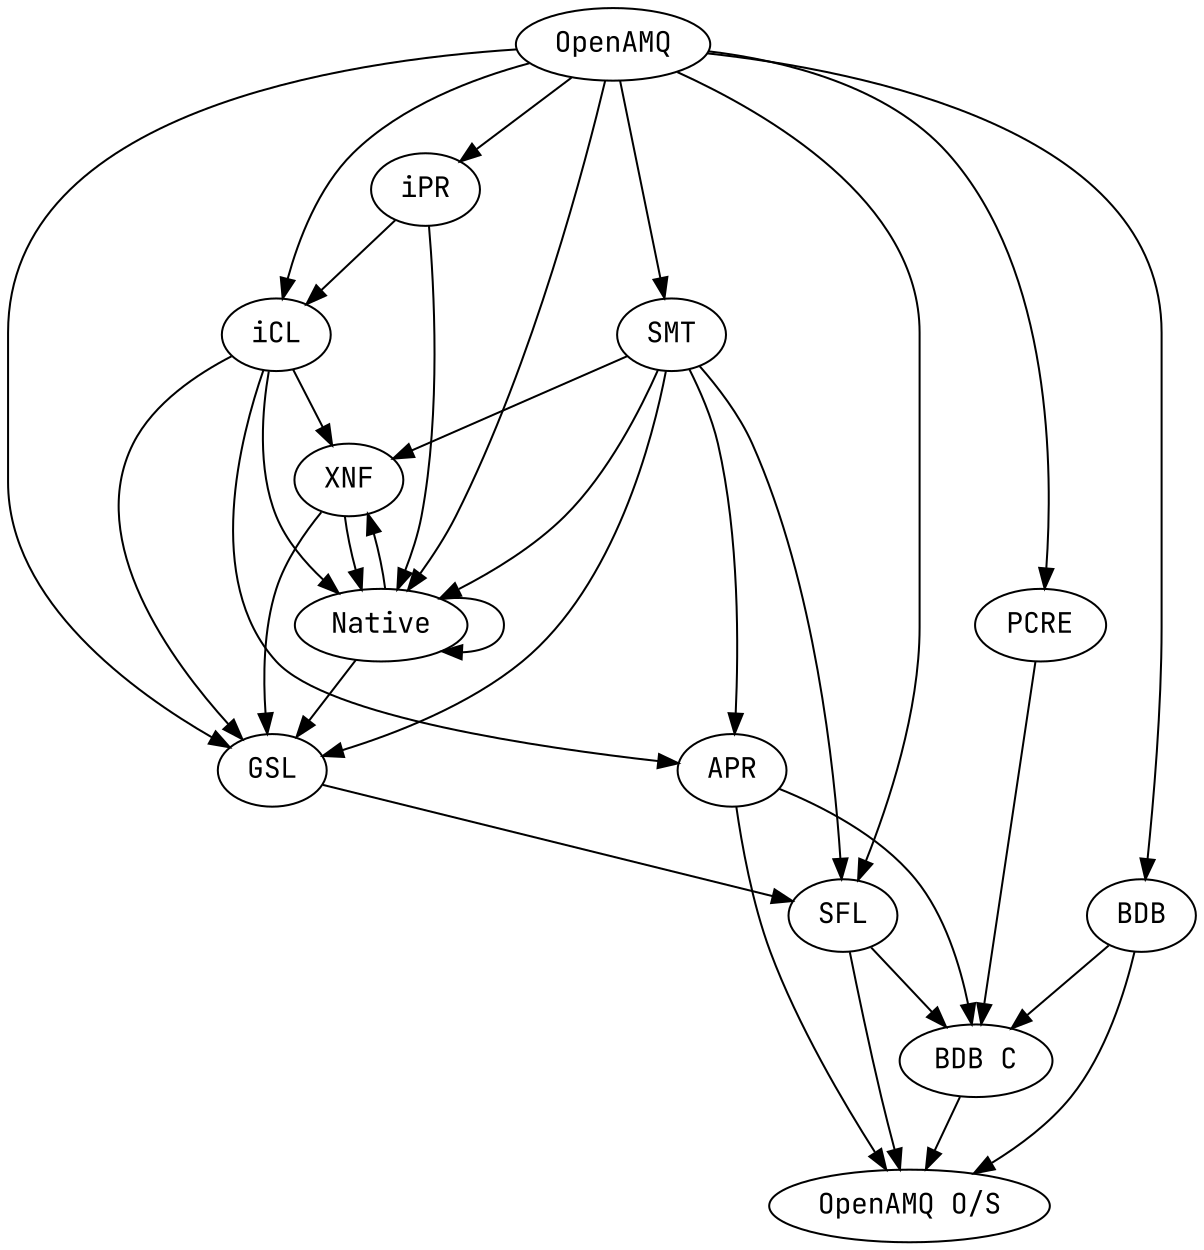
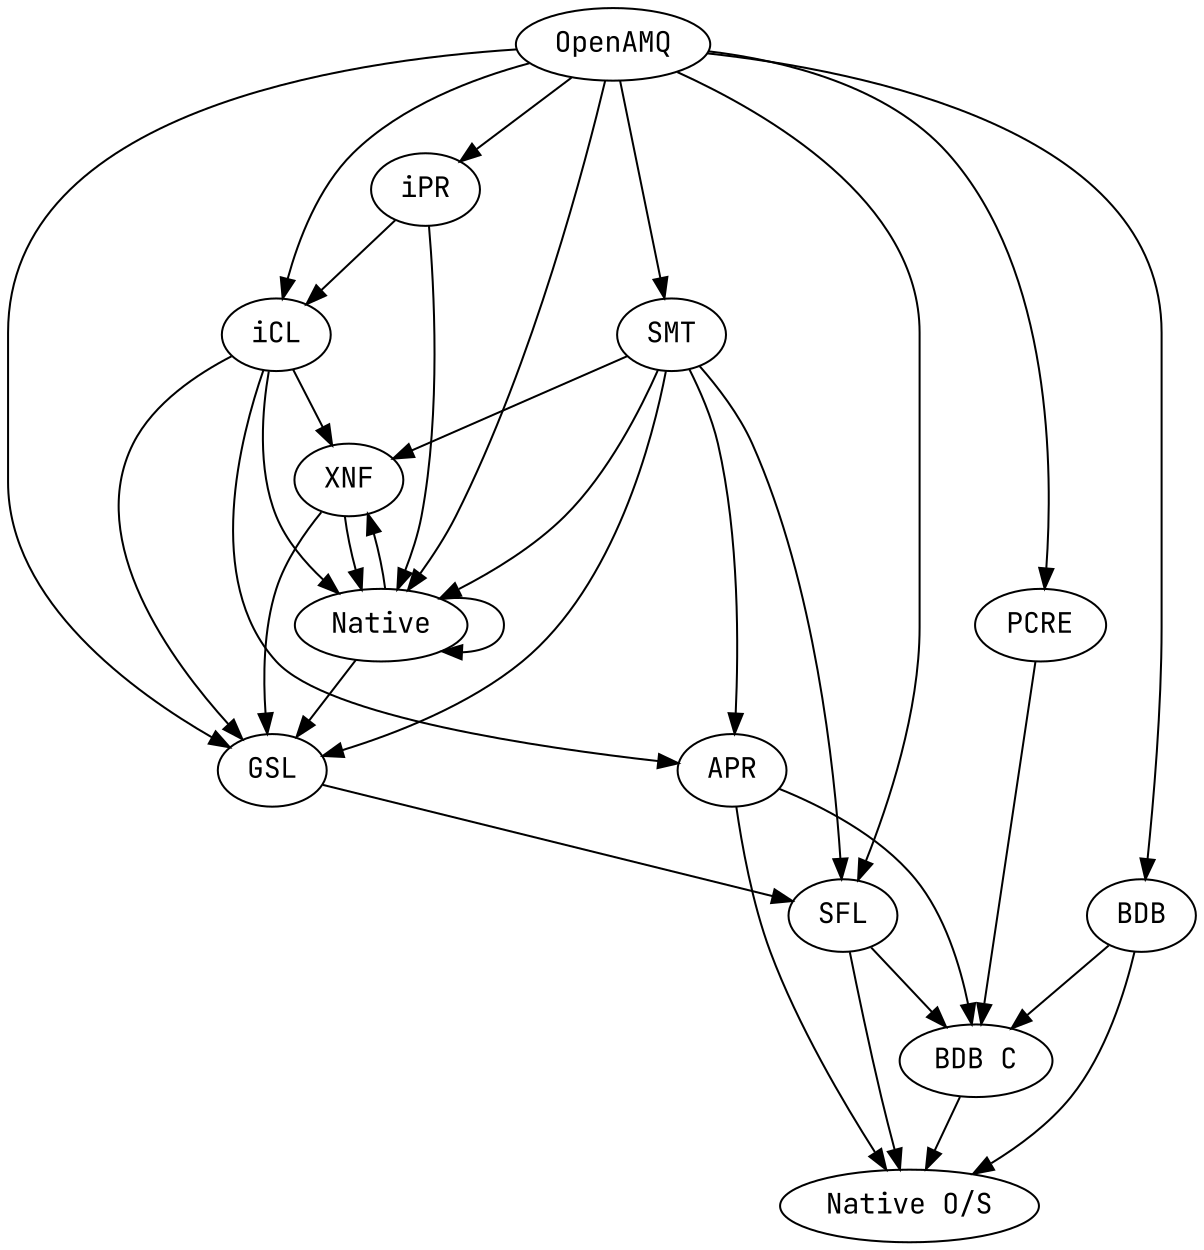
node "OpenAMQ O/S": label "OpenAMQ O/S" -> "Native O/S"
